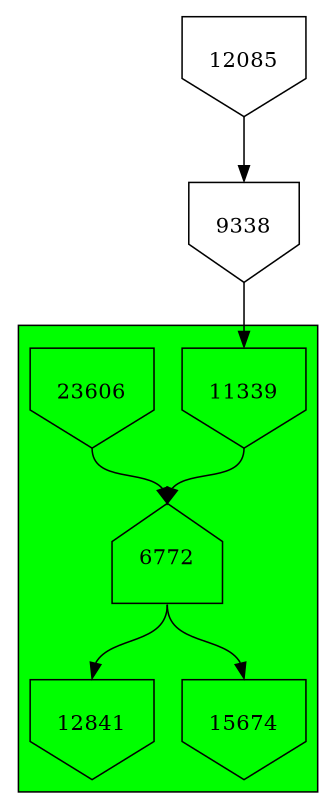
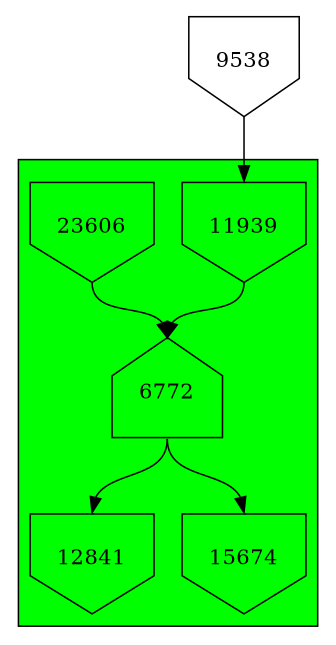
node "12085": removed
node "9338": label "9338" -> "9538"
node "11339": label "11339" -> "11939"
